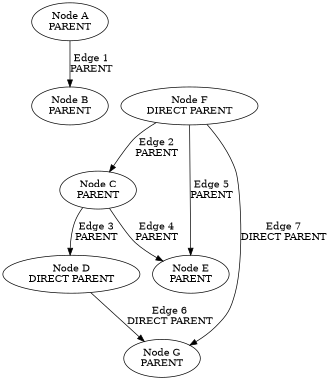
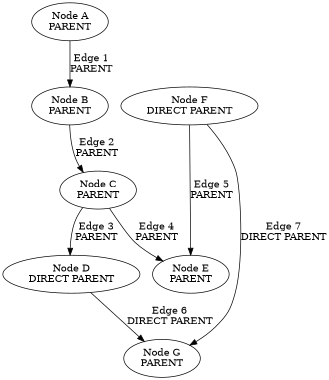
edge "Node F DIRECT PARENT" -> "Node C PARENT": now "Node B PARENT" -> "Node C PARENT"
